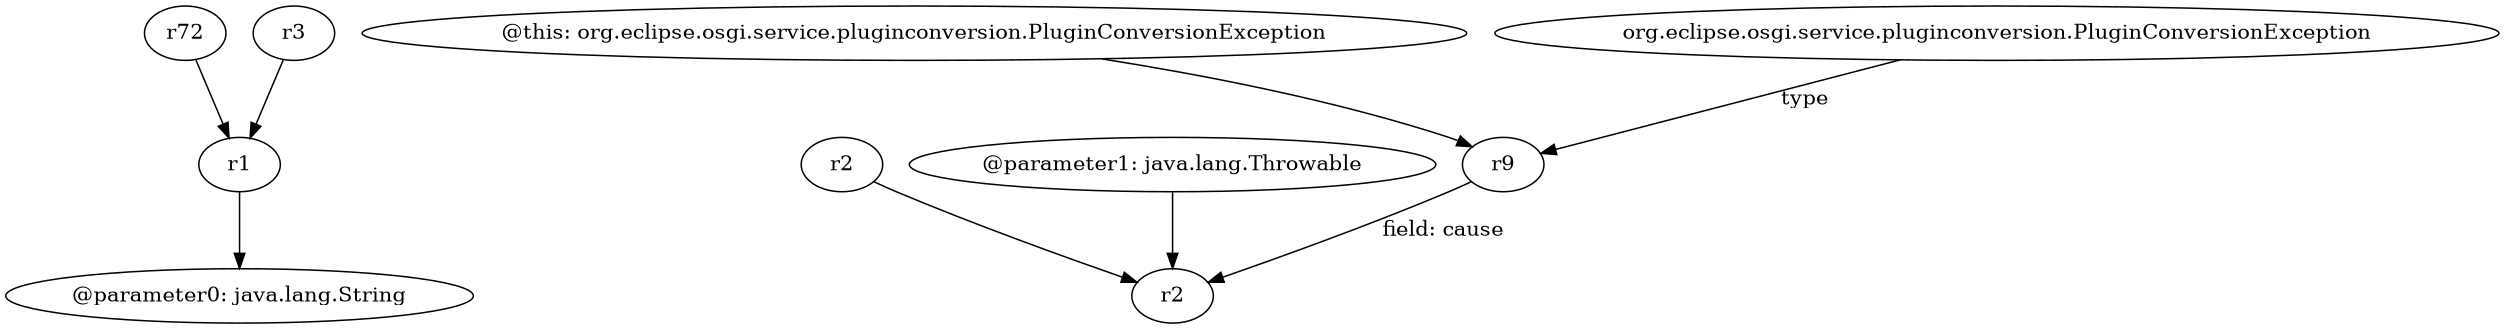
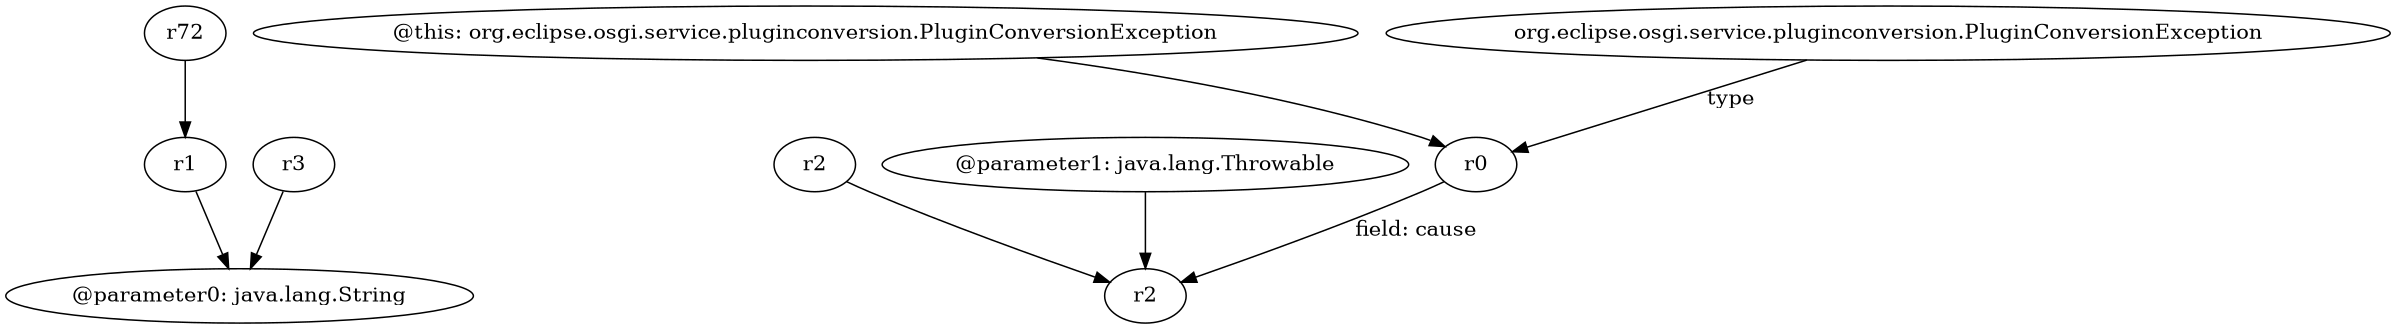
edge "r3" -> "r1": now "r3" -> "@parameter0: java.lang.String"
node "r9": label "r9" -> "r0"
